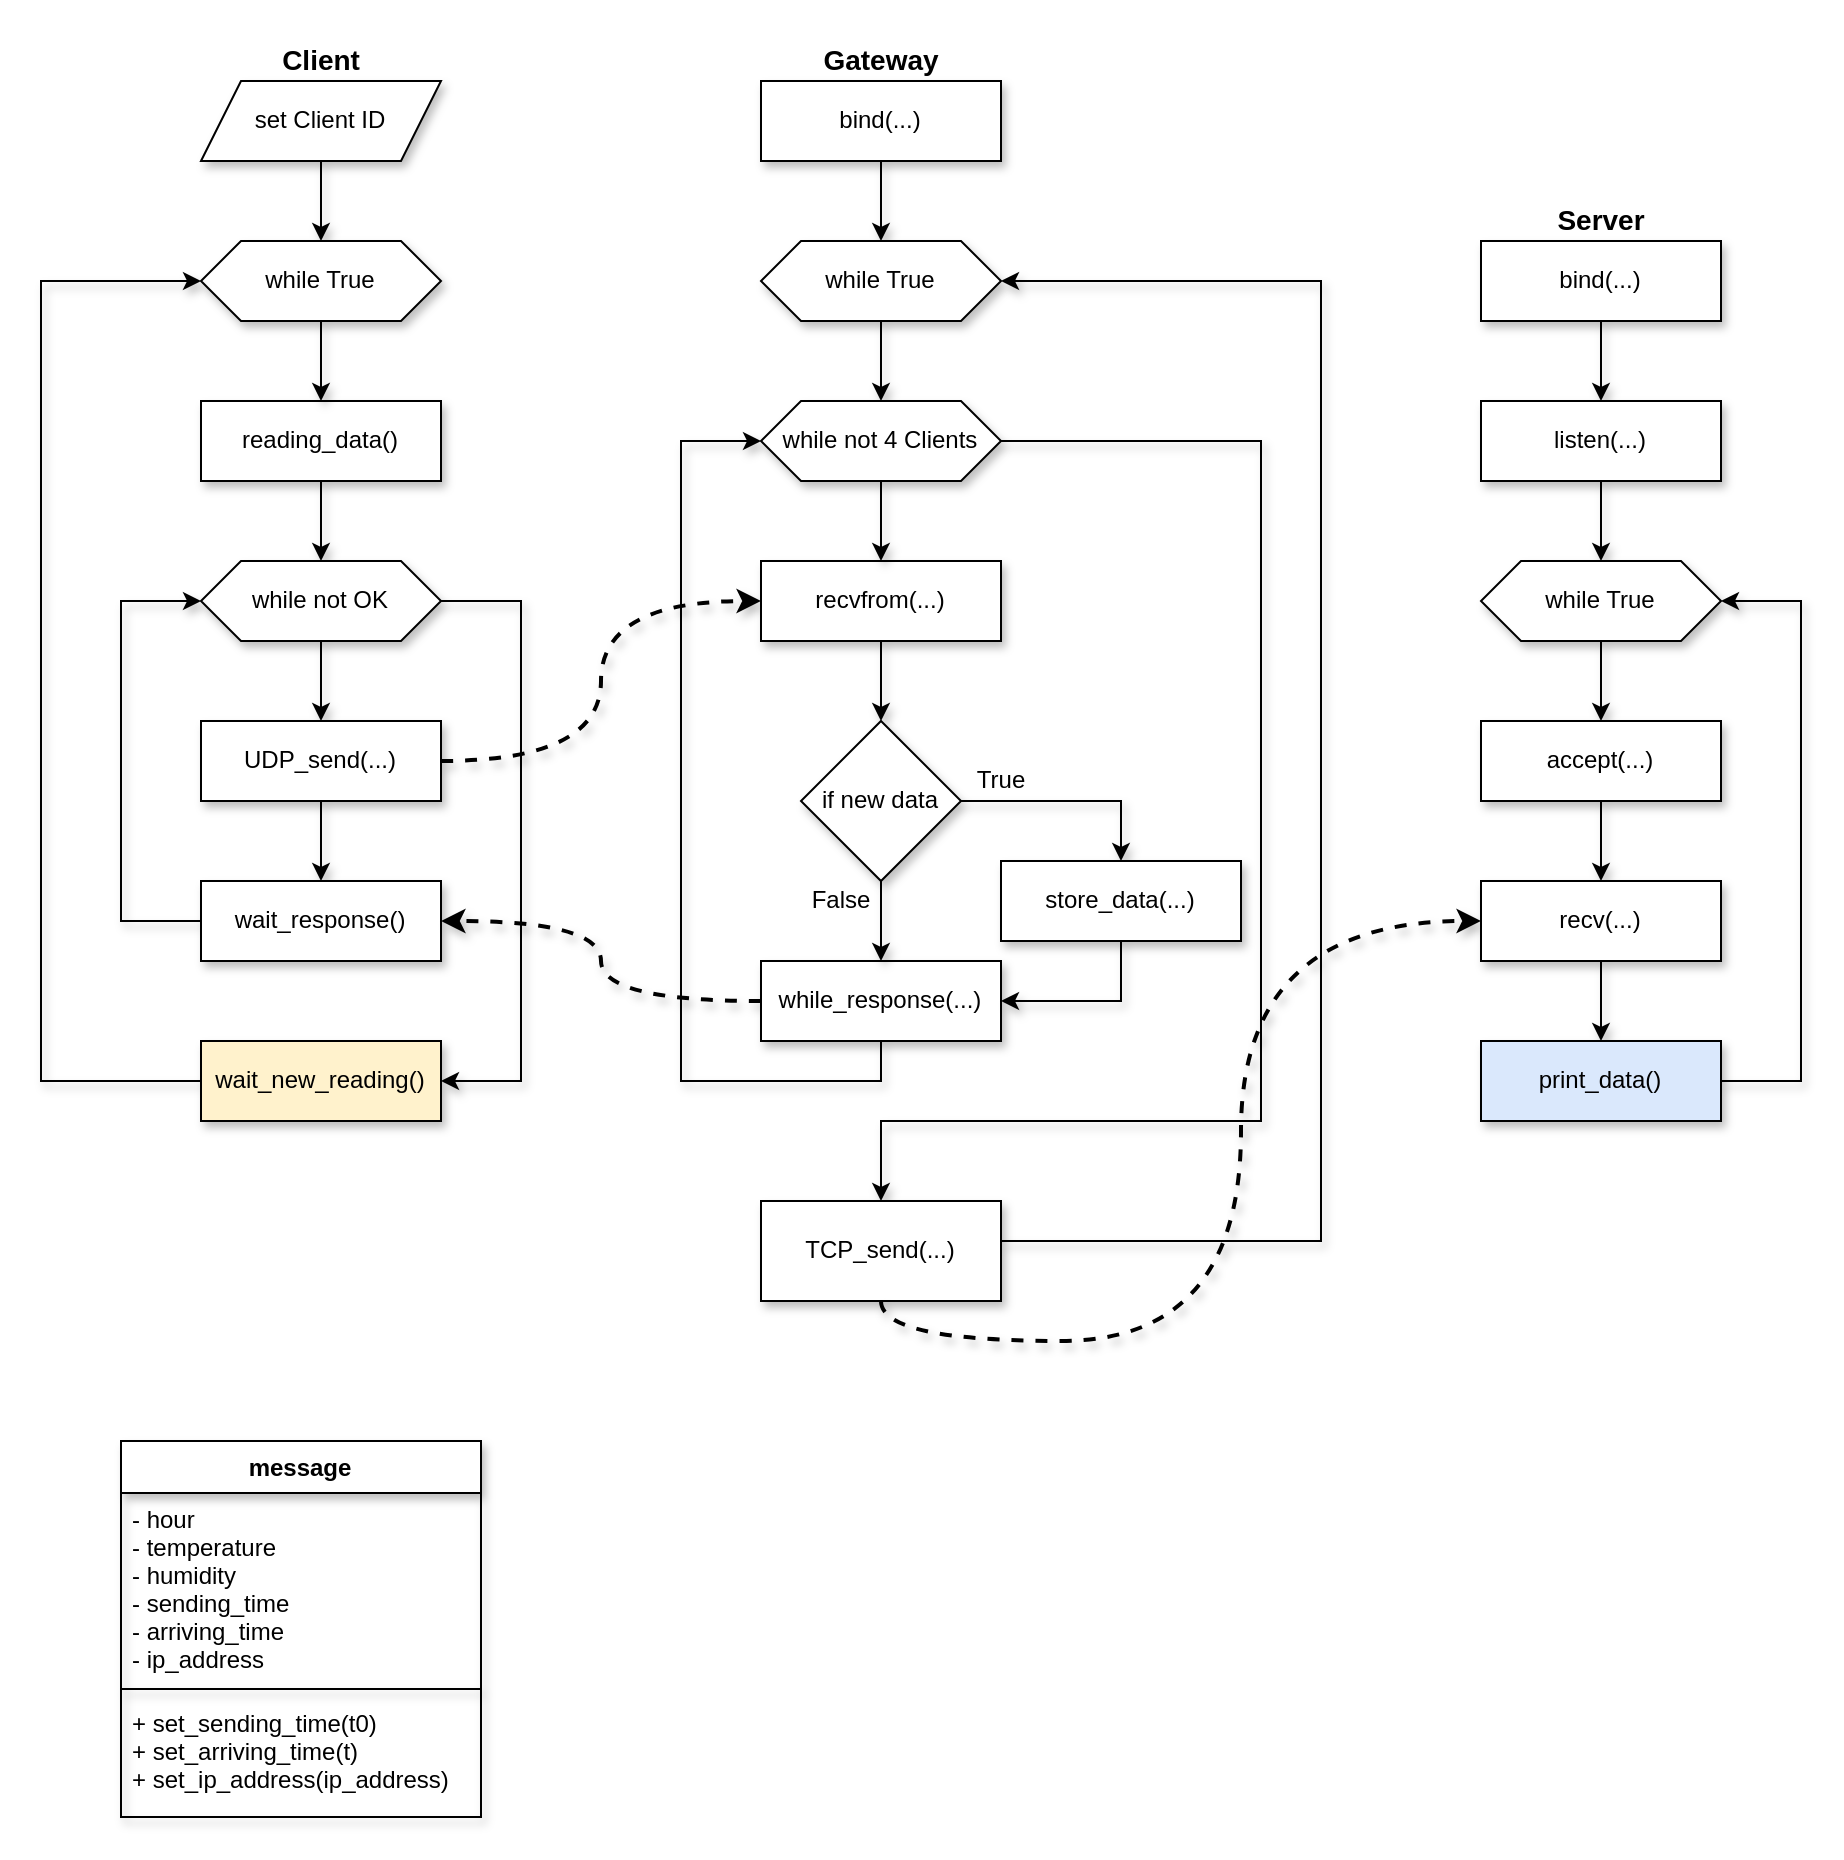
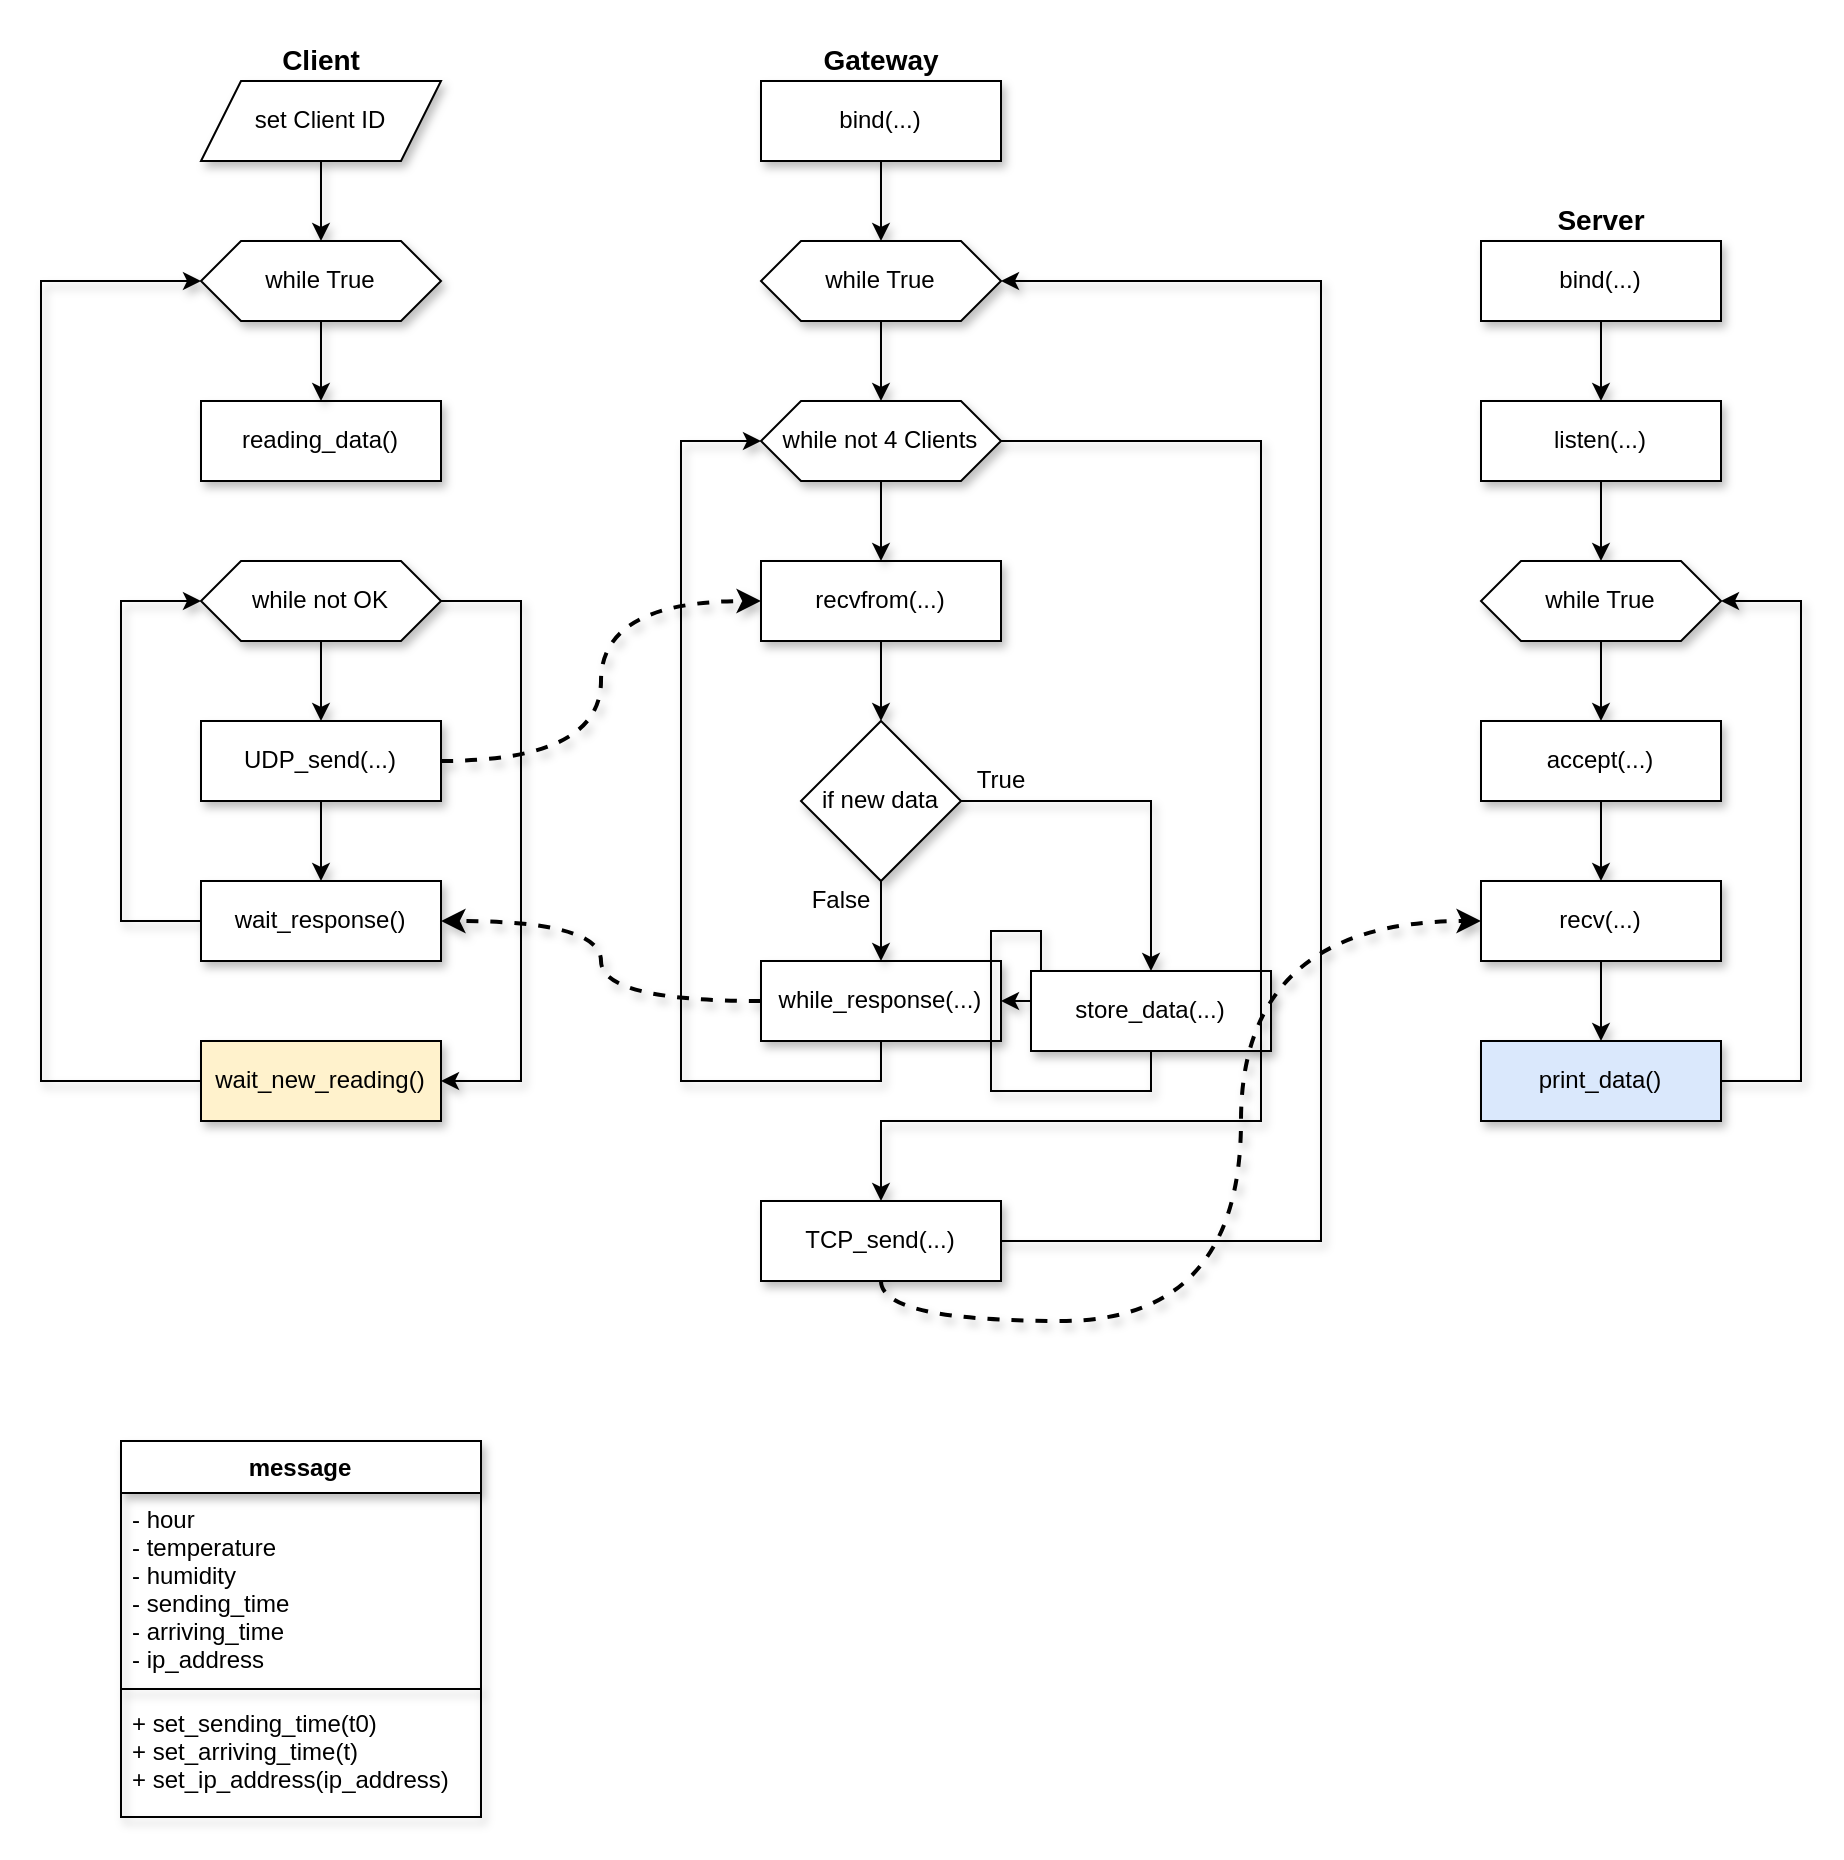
edge "reading_data()" -> "while not OK": removed
node "store_data(...)": moved (1121, 901) -> (1151, 1011)
node "TCP_send(...)": size 240x100 -> 240x80
